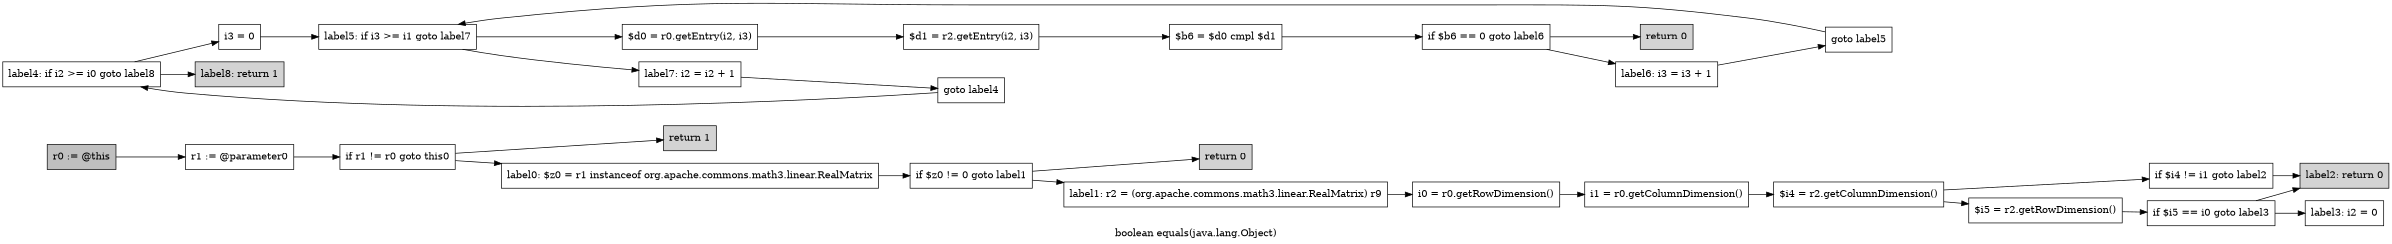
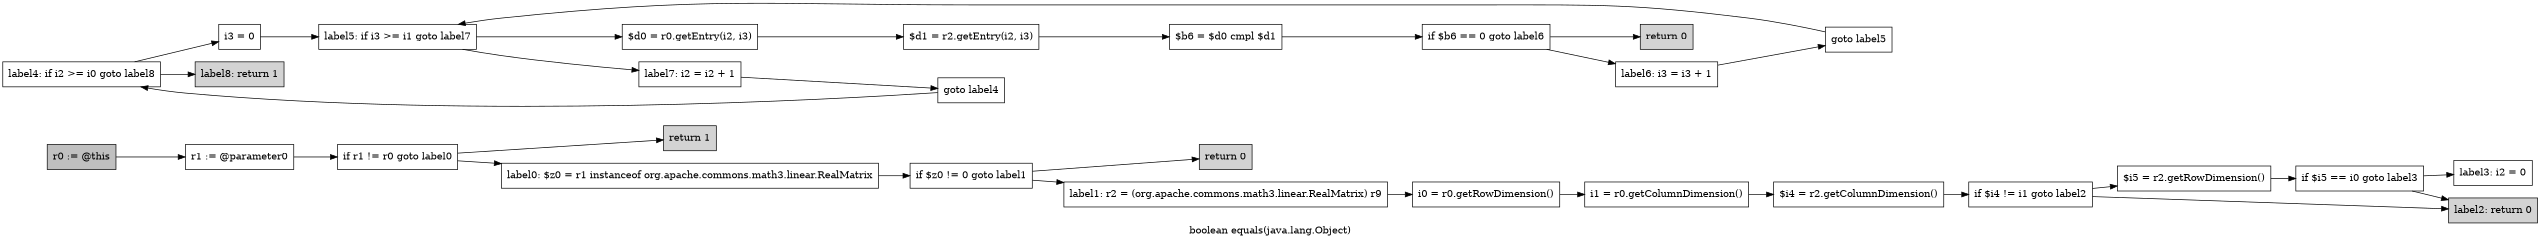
node "if r1 != r0 goto this0": label "if r1 != r0 goto this0" -> "if r1 != r0 goto label0"
edge "$i4 = r2.getColumnDimension()" -> "$i5 = r2.getRowDimension()": now "if $i4 != i1 goto label2" -> "$i5 = r2.getRowDimension()"
